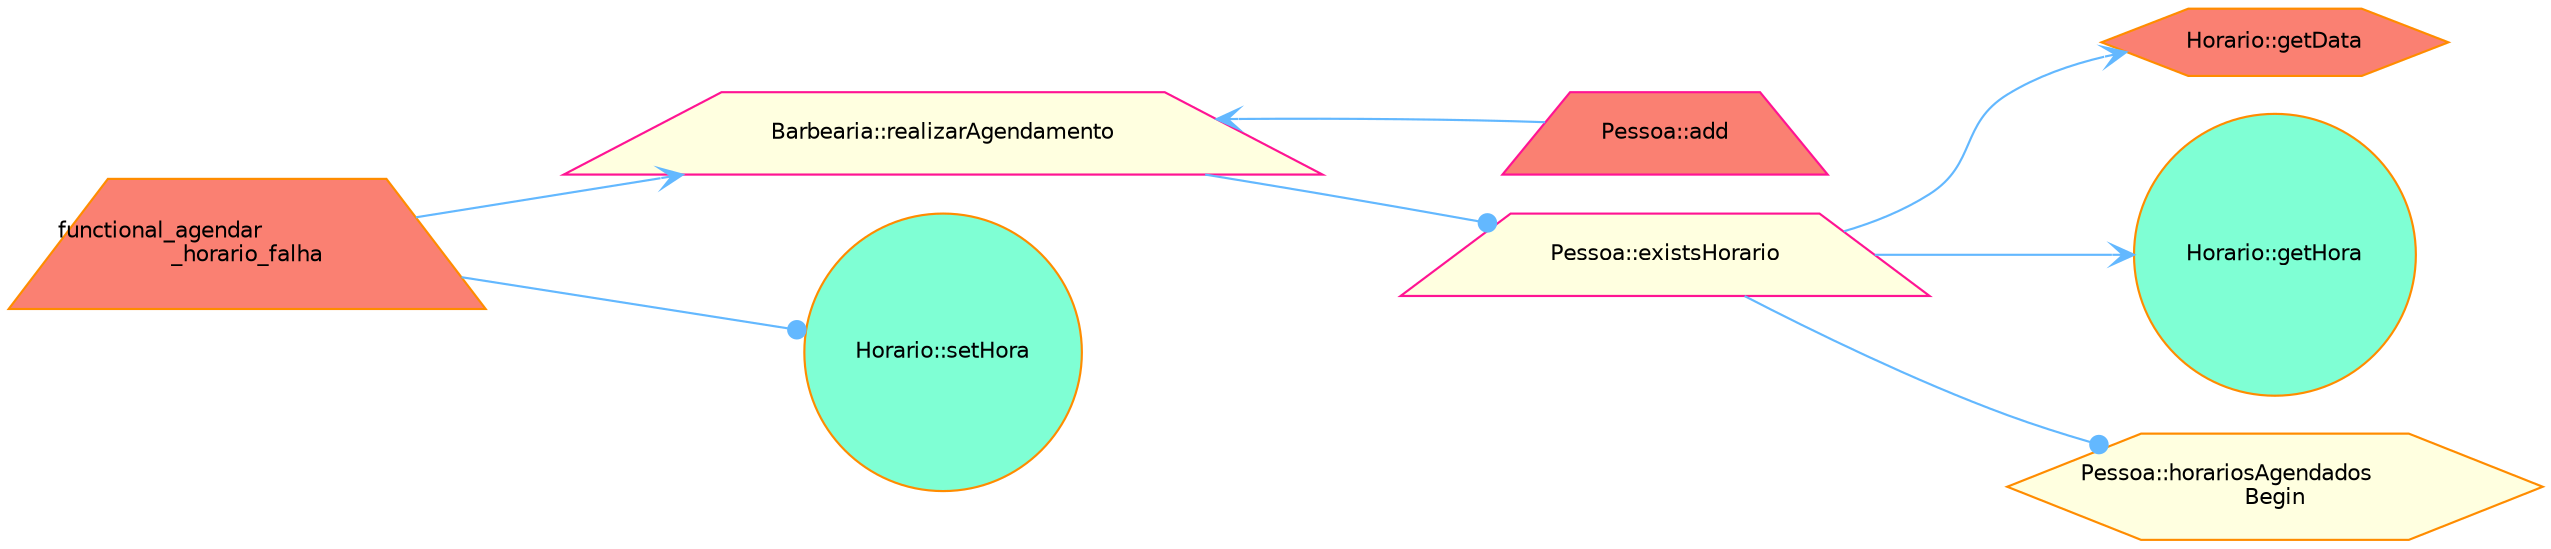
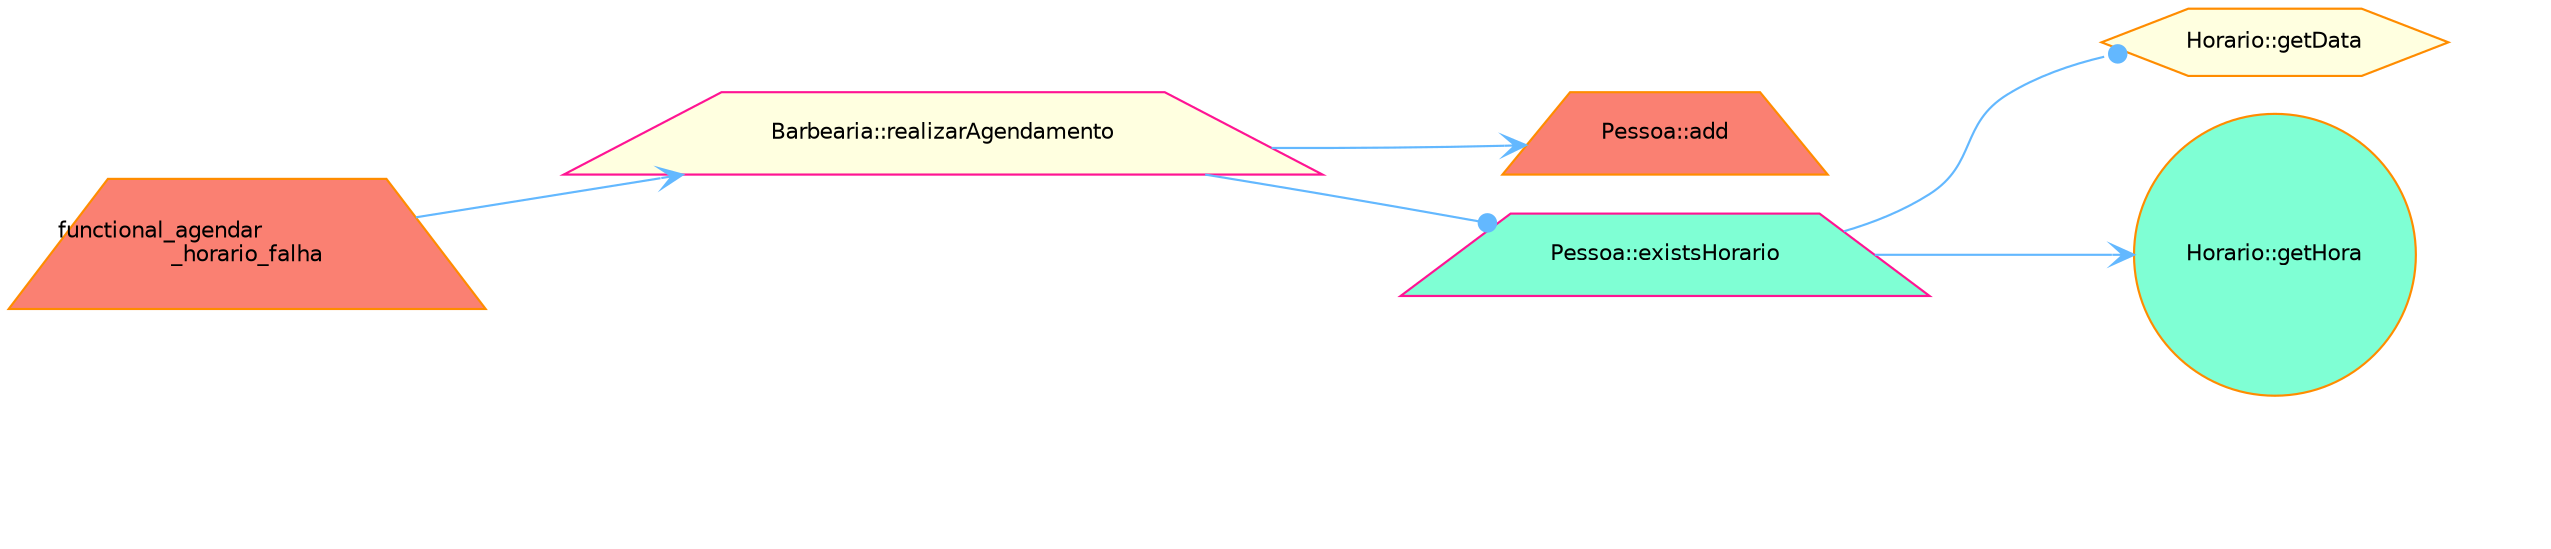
node "Horario::getData": fillcolor salmon -> lightyellow
edge "Pessoa::add" -> "Barbearia::realizarAgendamento": reversed
node "Pessoa::add": color deeppink -> darkorange
edge "Pessoa::existsHorario" -> "Horario::getData": arrowhead vee -> dot
node "Pessoa::existsHorario": fillcolor lightyellow -> aquamarine
node "Horario::setHora": removed
node "Pessoa::horariosAgendados Begin": removed
